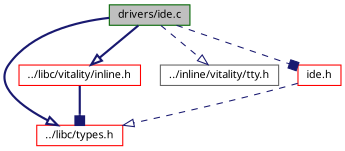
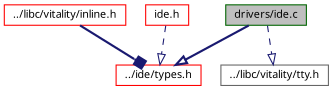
edge "drivers/ide.c" -> "../libc/vitality/inline.h": removed
edge "drivers/ide.c" -> "ide.h": removed
node "../inline/vitality/tty.h": label "../inline/vitality/tty.h" -> "../libc/vitality/tty.h"
node "../libc/types.h": label "../libc/types.h" -> "../ide/types.h"
